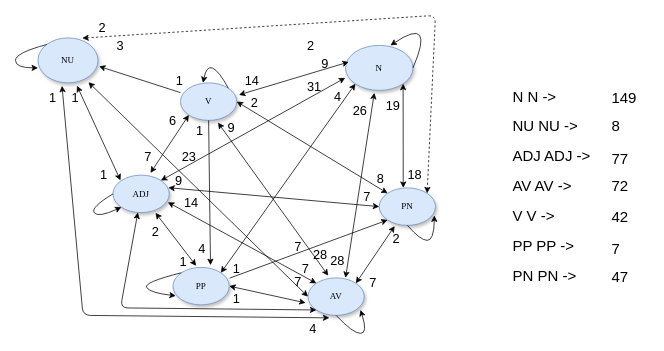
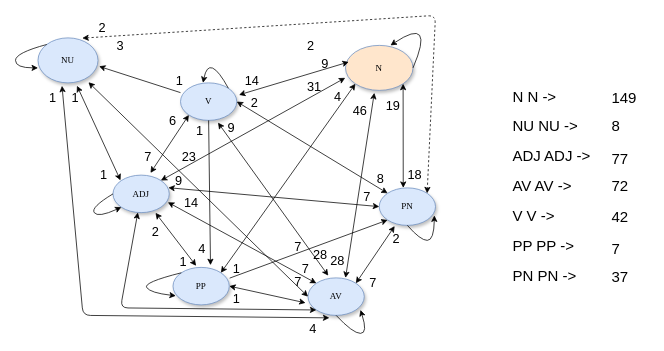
node "N": fillcolor #dae8fc -> #ffe6cc
node "26": label "26" -> "46"
node "47": label "47" -> "37"
